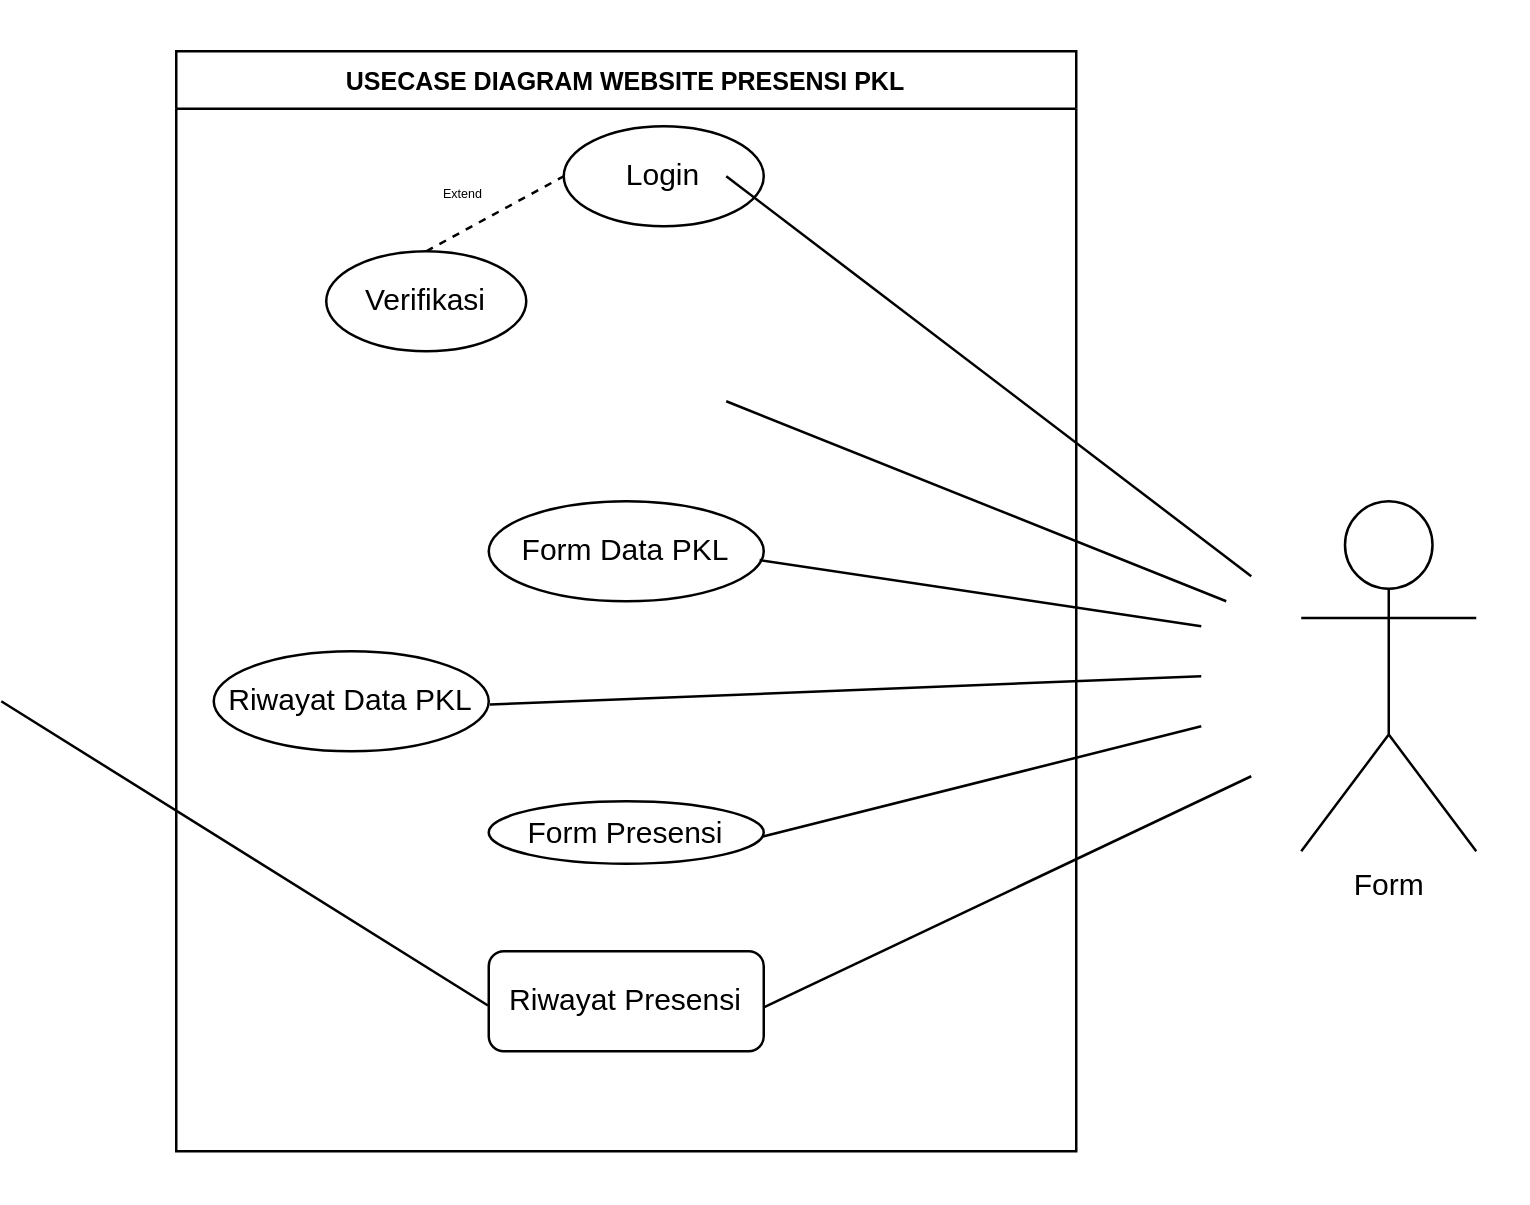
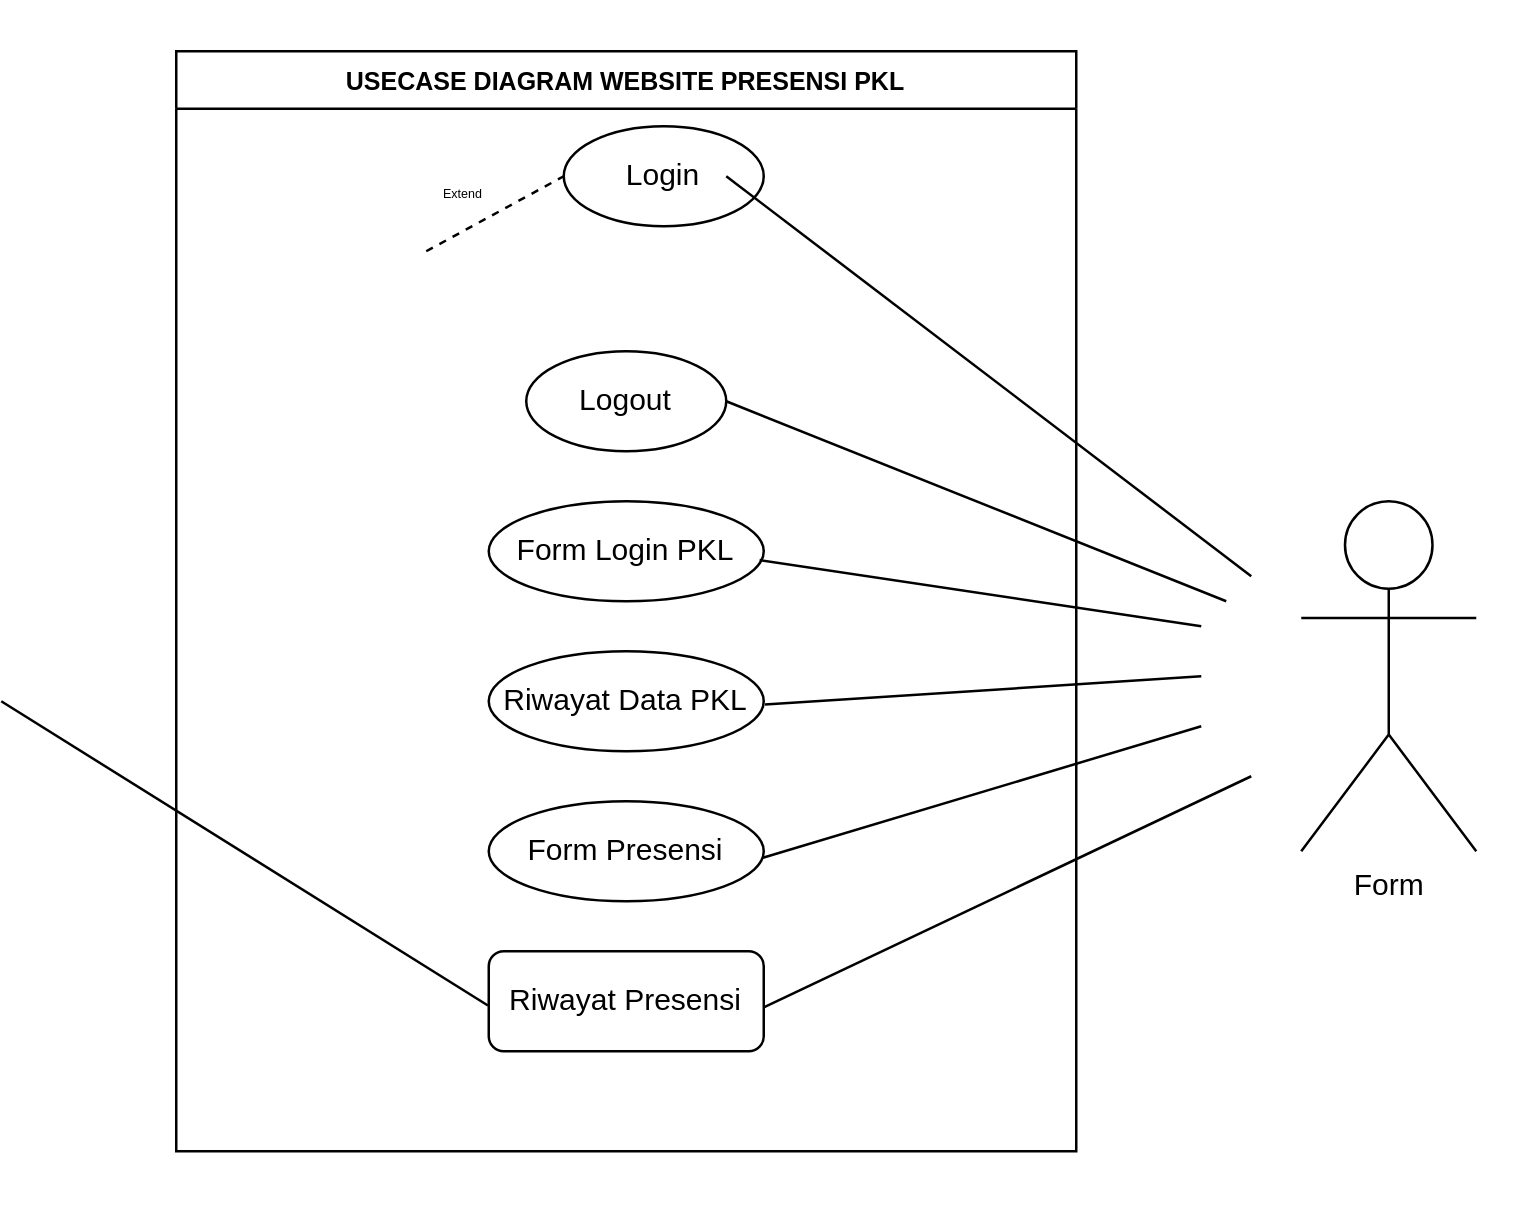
node "Verifikasi": removed
node "Logout": added
node "Form Data PKL": label "Form Data PKL" -> "Form Login PKL"
node "Riwayat Data PKL": moved (351, 701) -> (626, 701)
node "Form Presensi": size 275x63 -> 275x100
